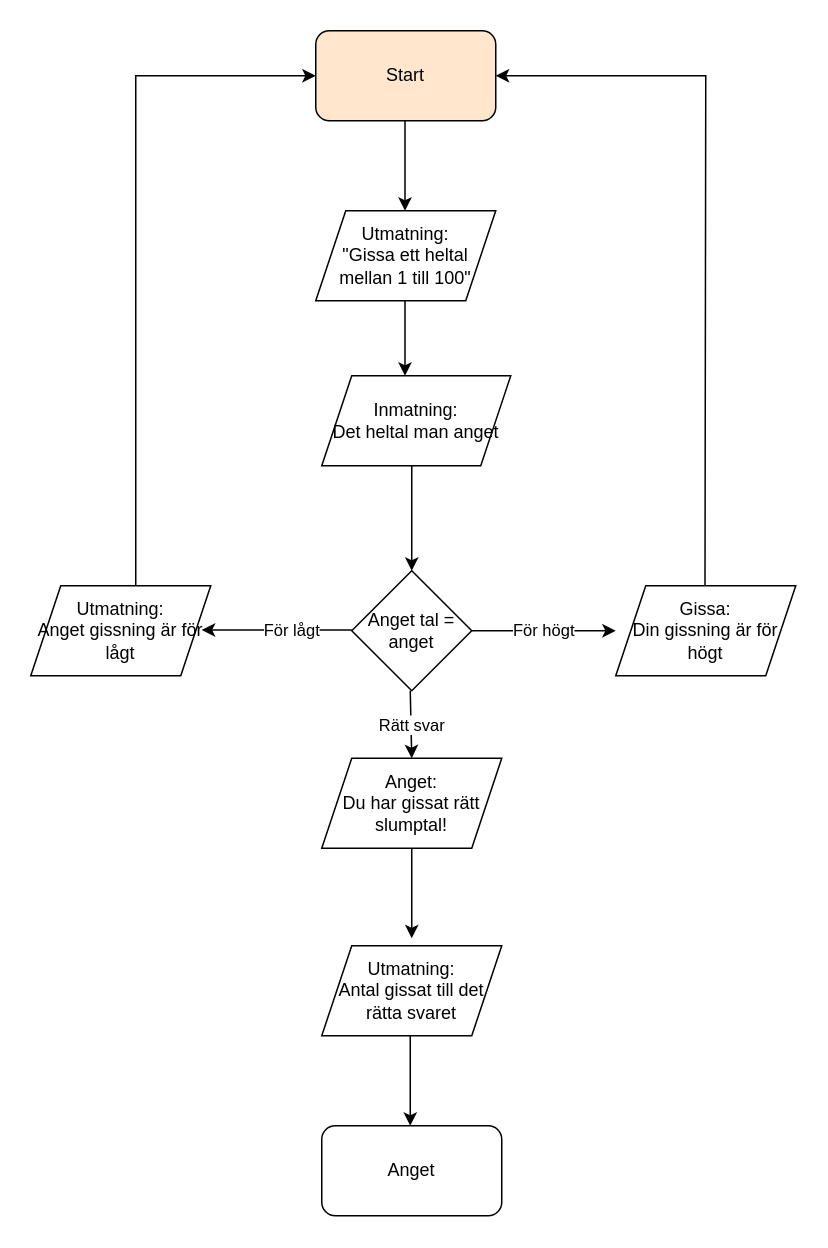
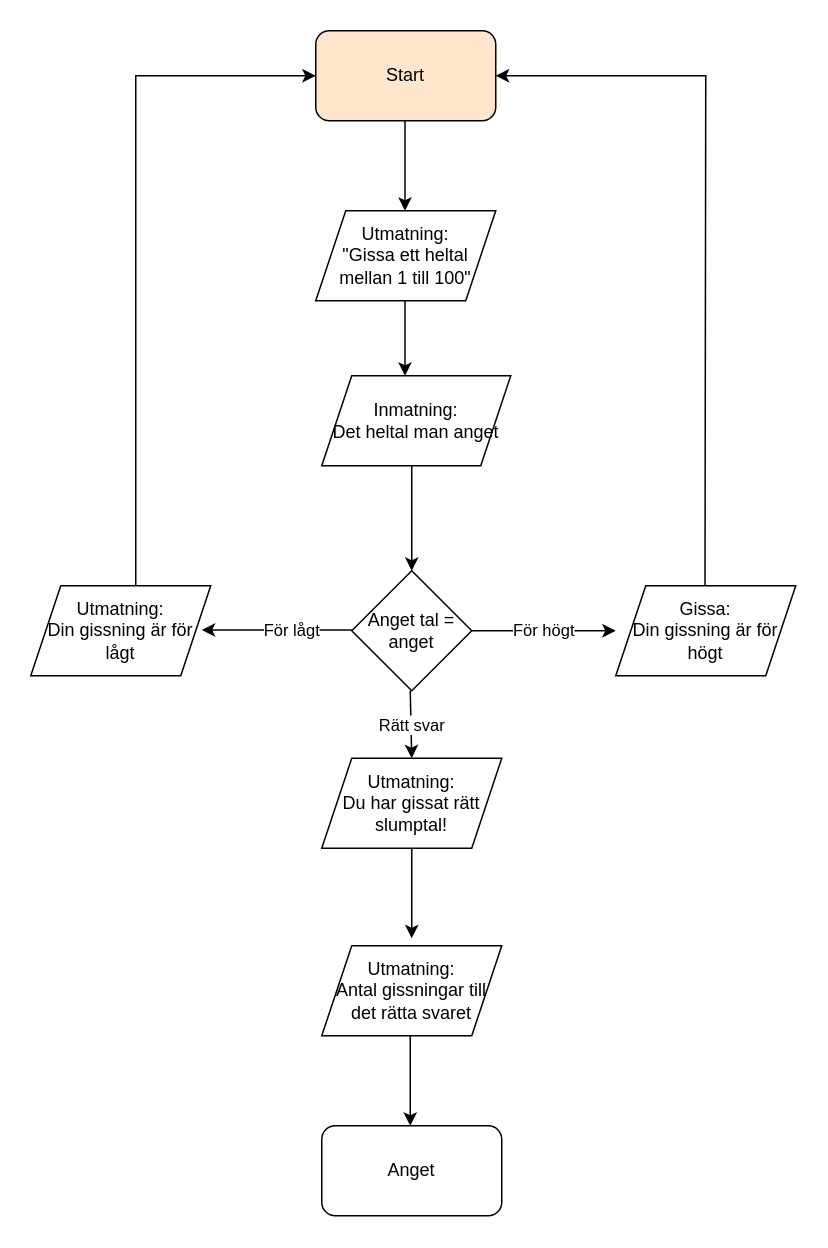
node "Utmatning: Anget gissning är för lågt": label "Utmatning: Anget gissning är för lågt" -> "Utmatning: Din gissning är för lågt"
node "Anget: Du har gissat rätt slumptal!": label "Anget: Du har gissat rätt slumptal!" -> "Utmatning: Du har gissat rätt slumptal!"
node "Utmatning: Antal gissat till det rätta svaret": label "Utmatning: Antal gissat till det rätta svaret" -> "Utmatning: Antal gissningar till det rätta svaret"
